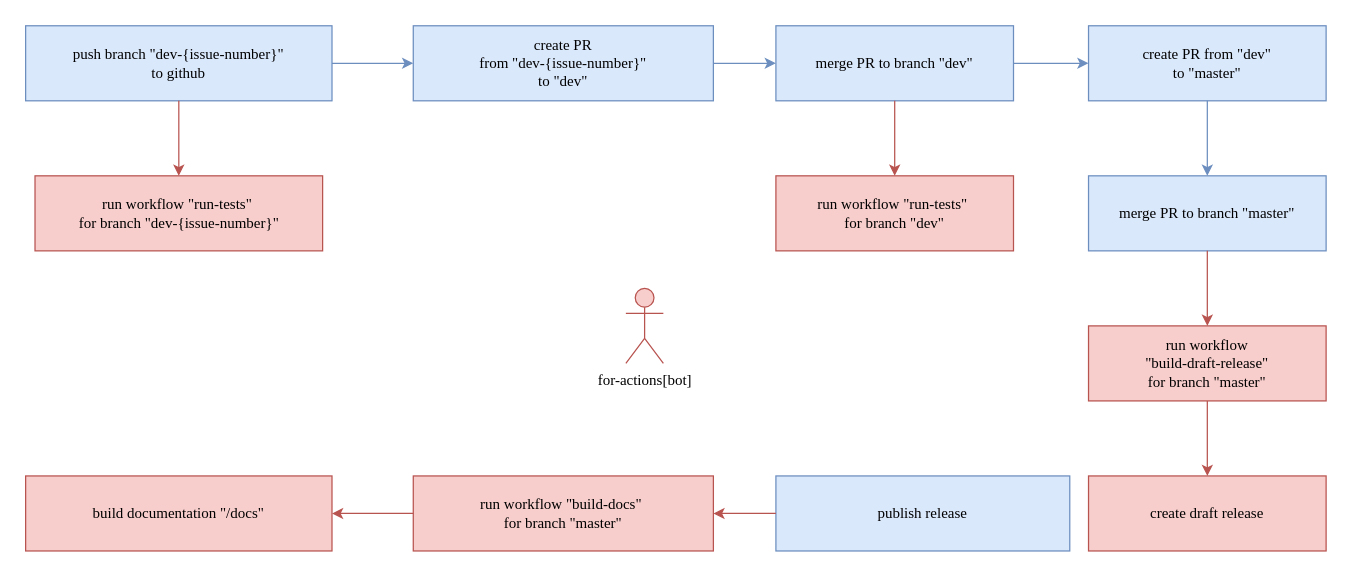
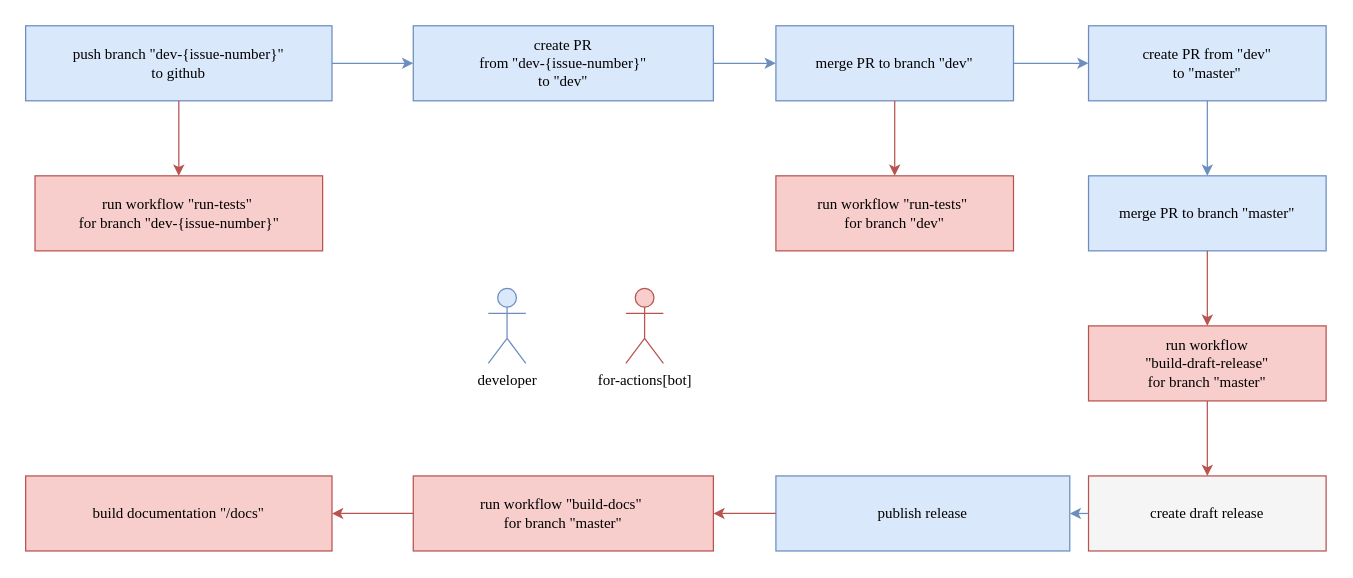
node "developer": added
edge "create draft release" -> "publish release": added
node "create draft release": fillcolor #f8cecc -> #f5f5f5
